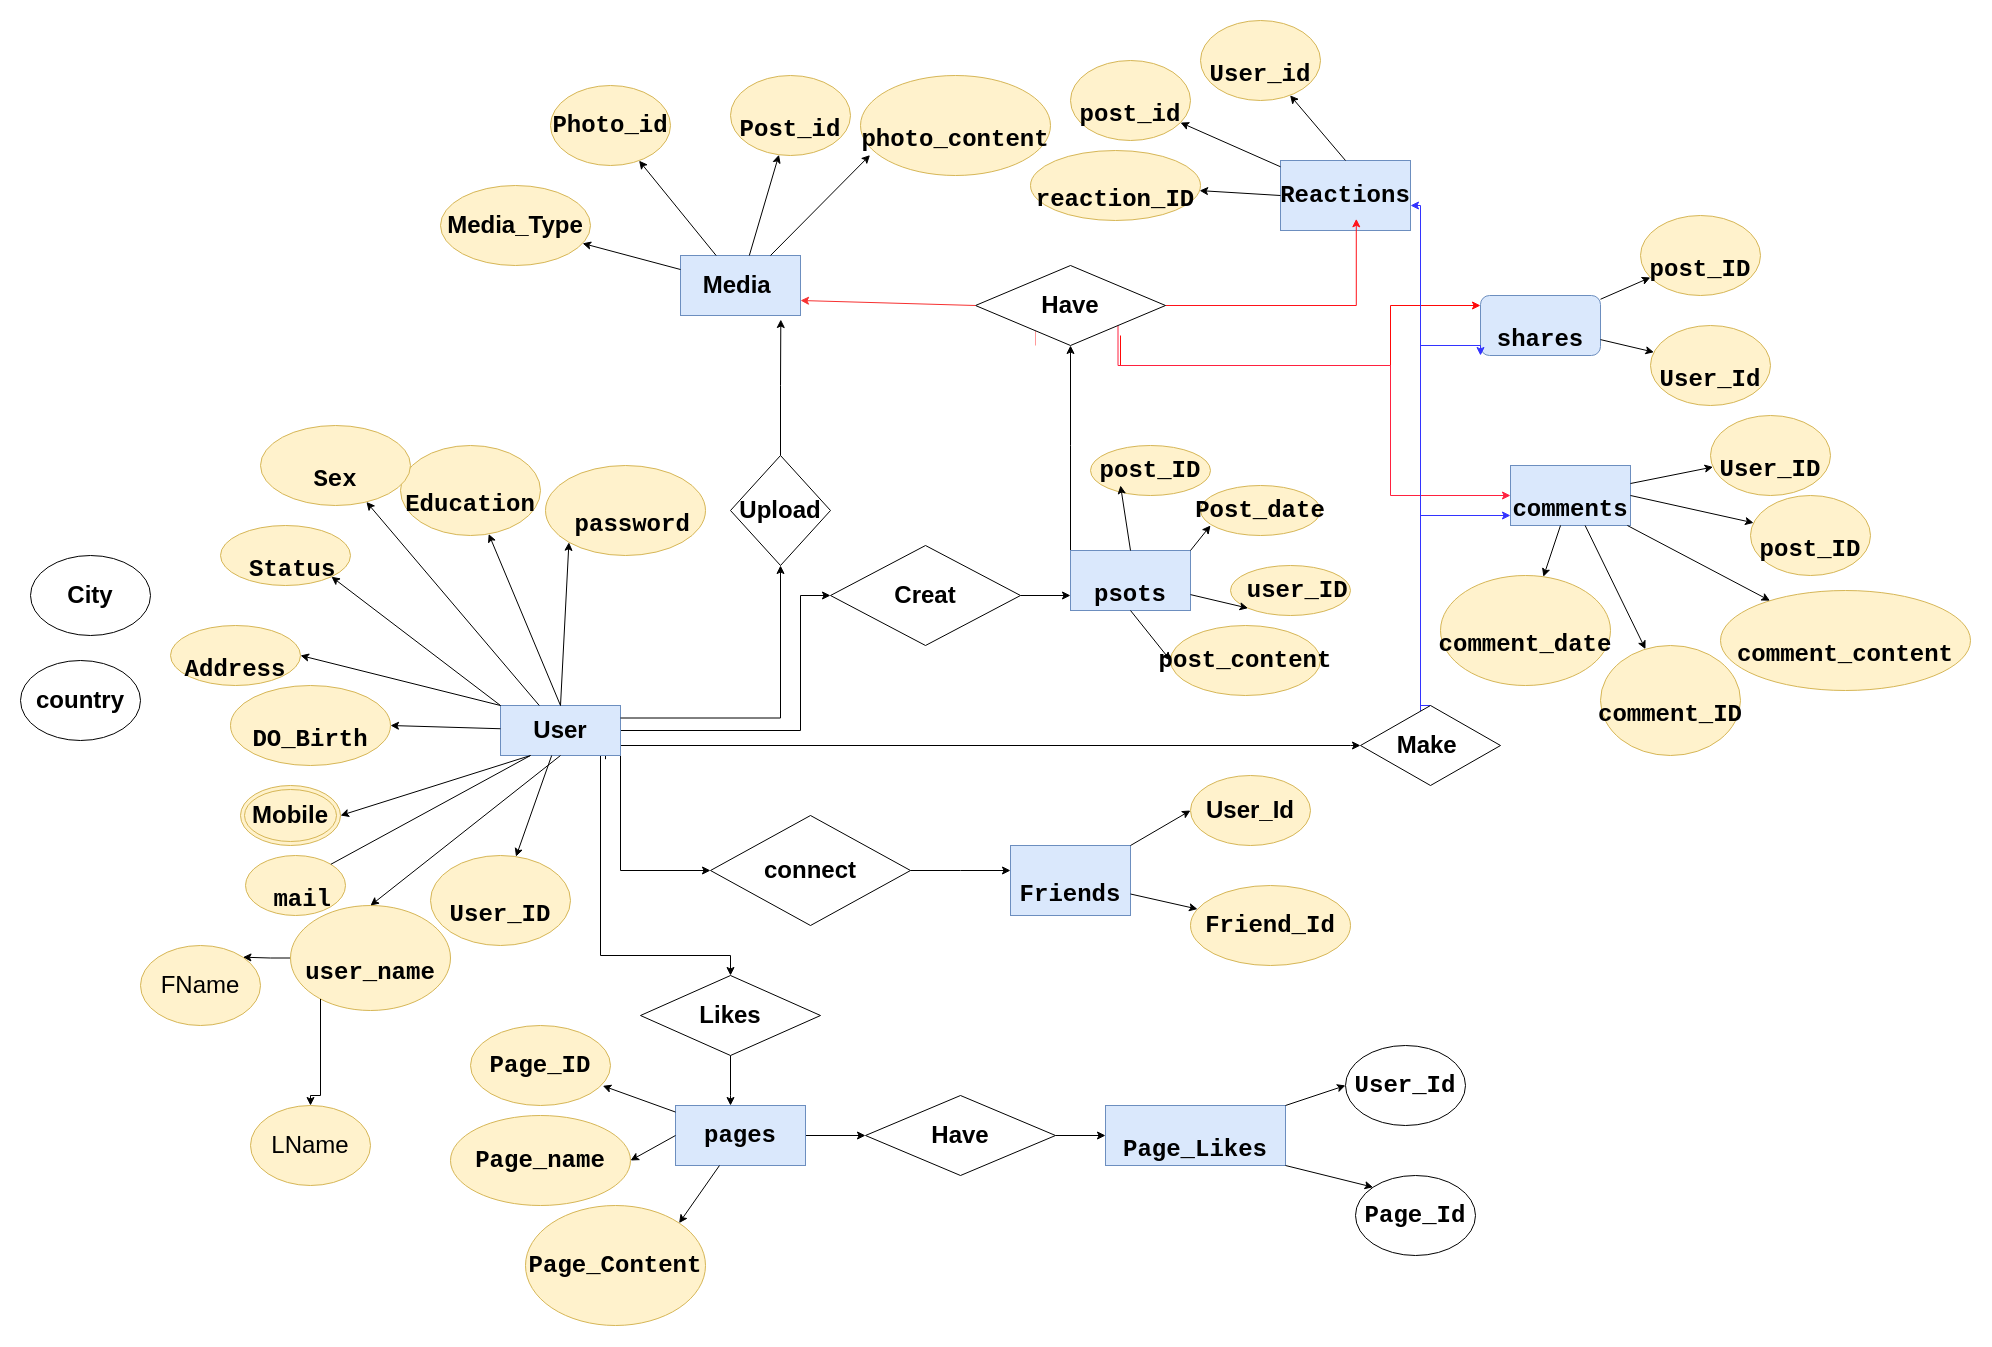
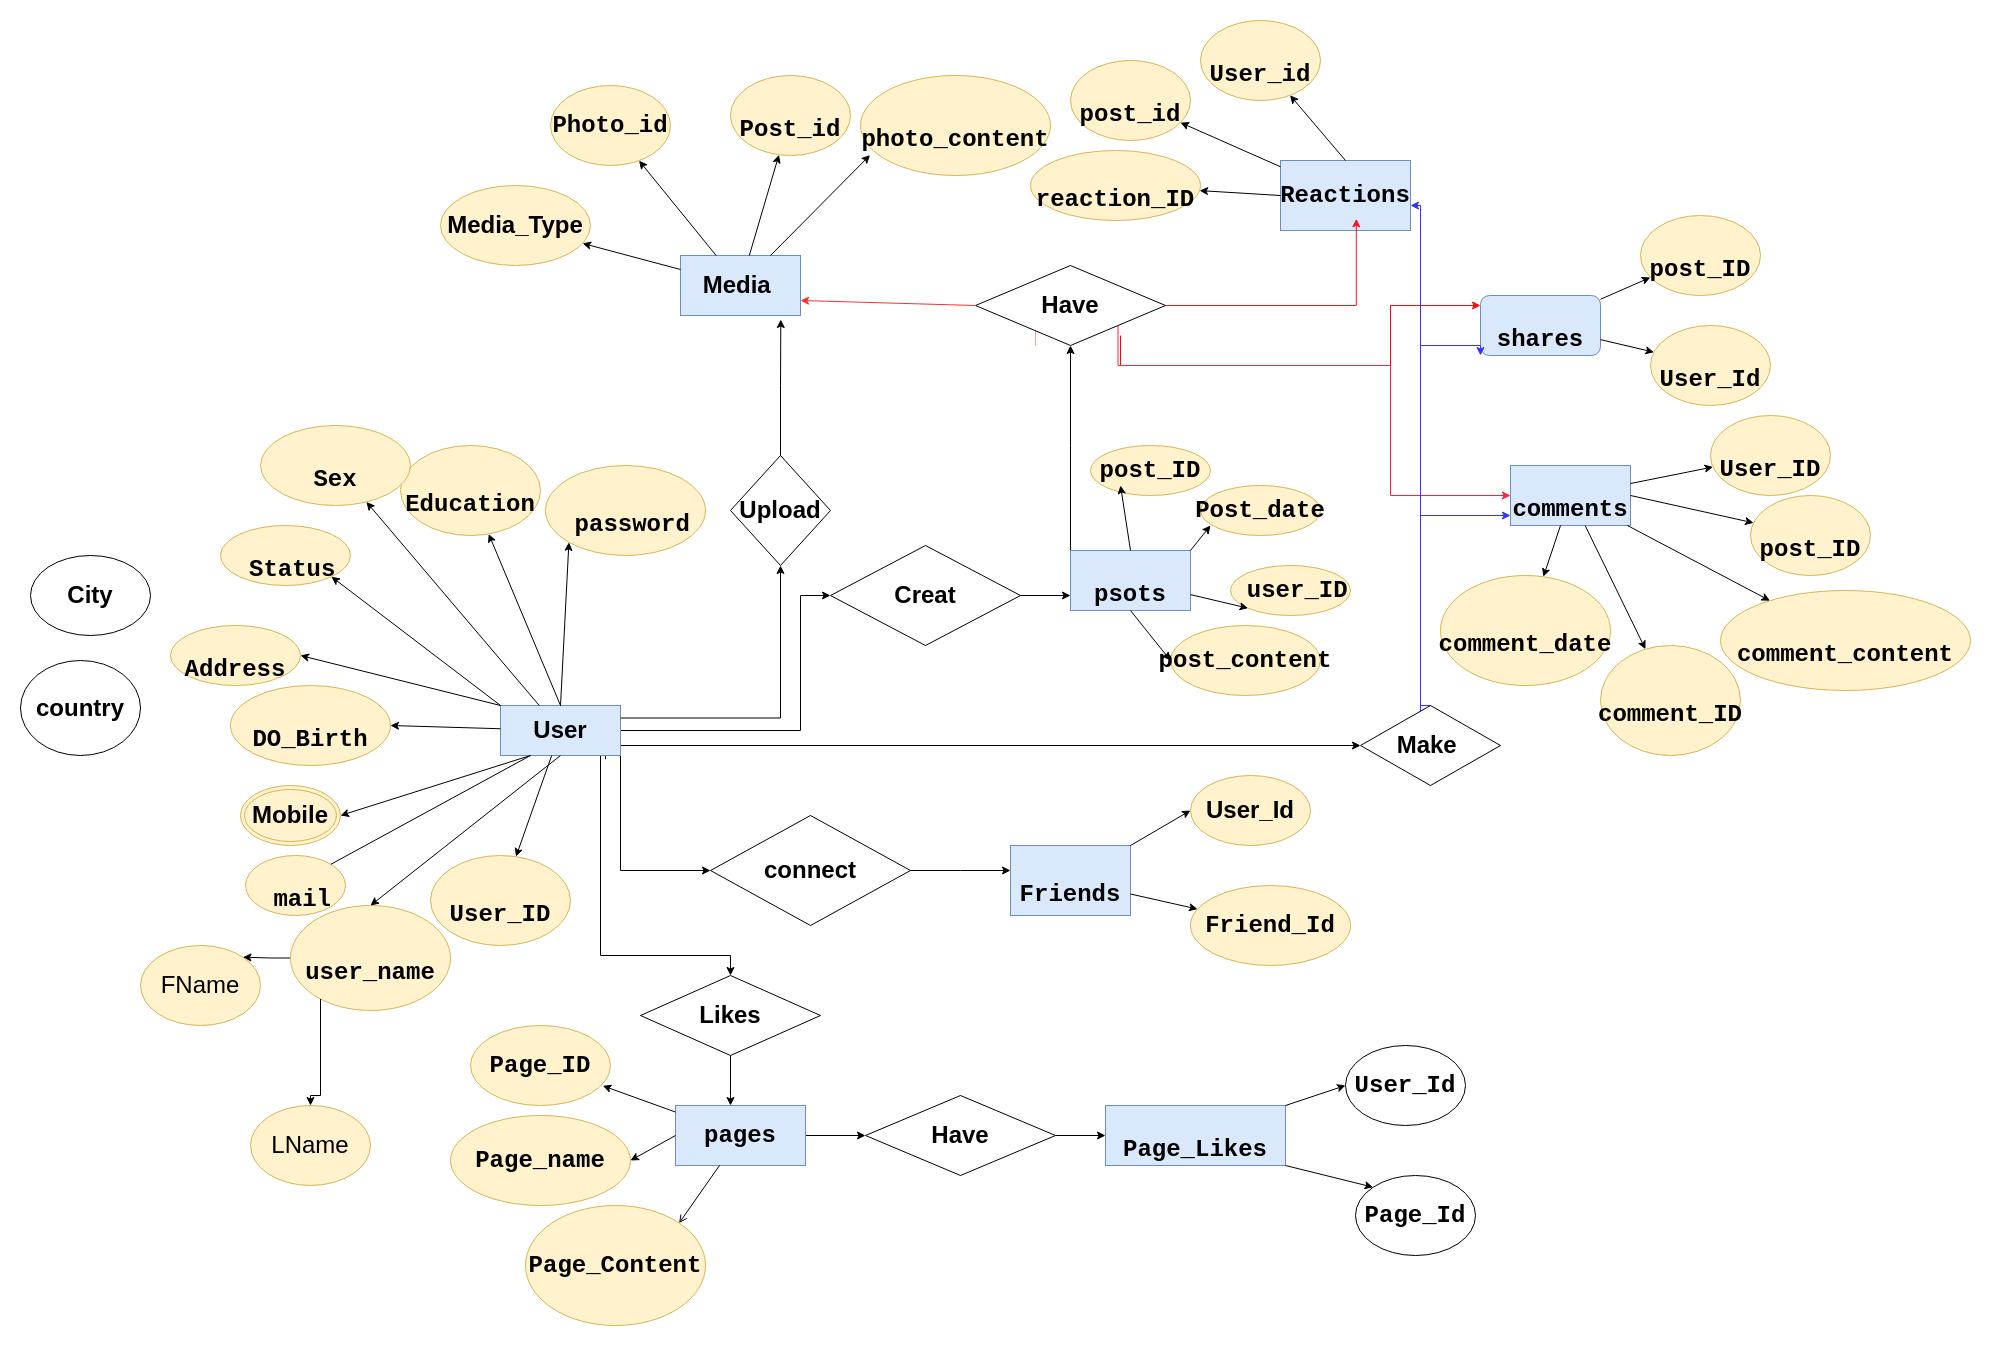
node "country": size 120x80 -> 120x95
edge "pages" -> "Page_Content": arrowhead classic -> open
